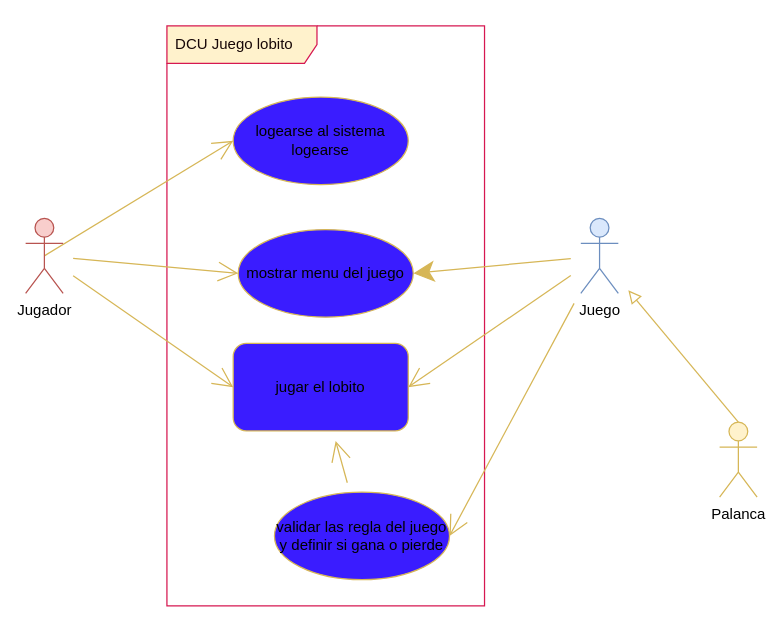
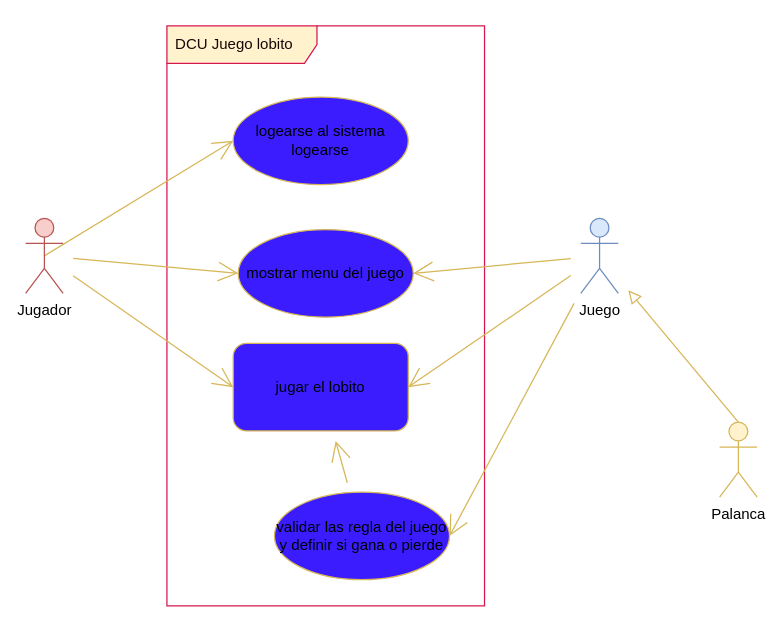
edge "Juego" -> "mostrar menu del juego": arrowhead classic -> open
